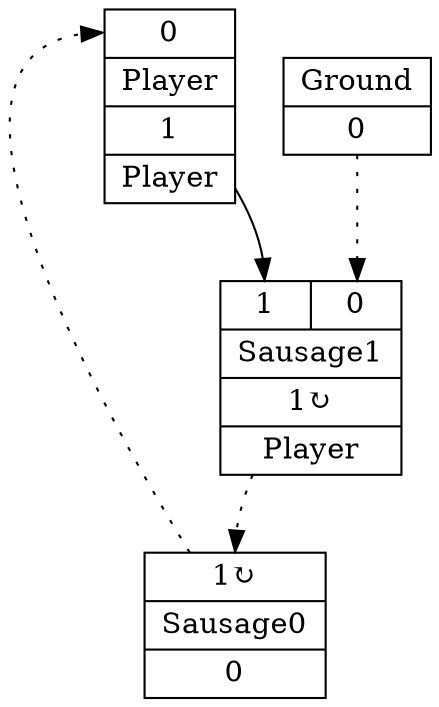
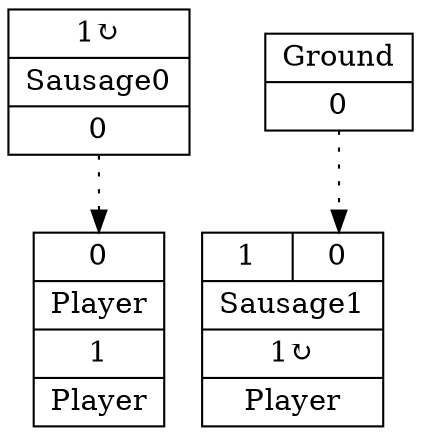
edge "0" -> "1": removed
edge "1" -> "1↻": removed
